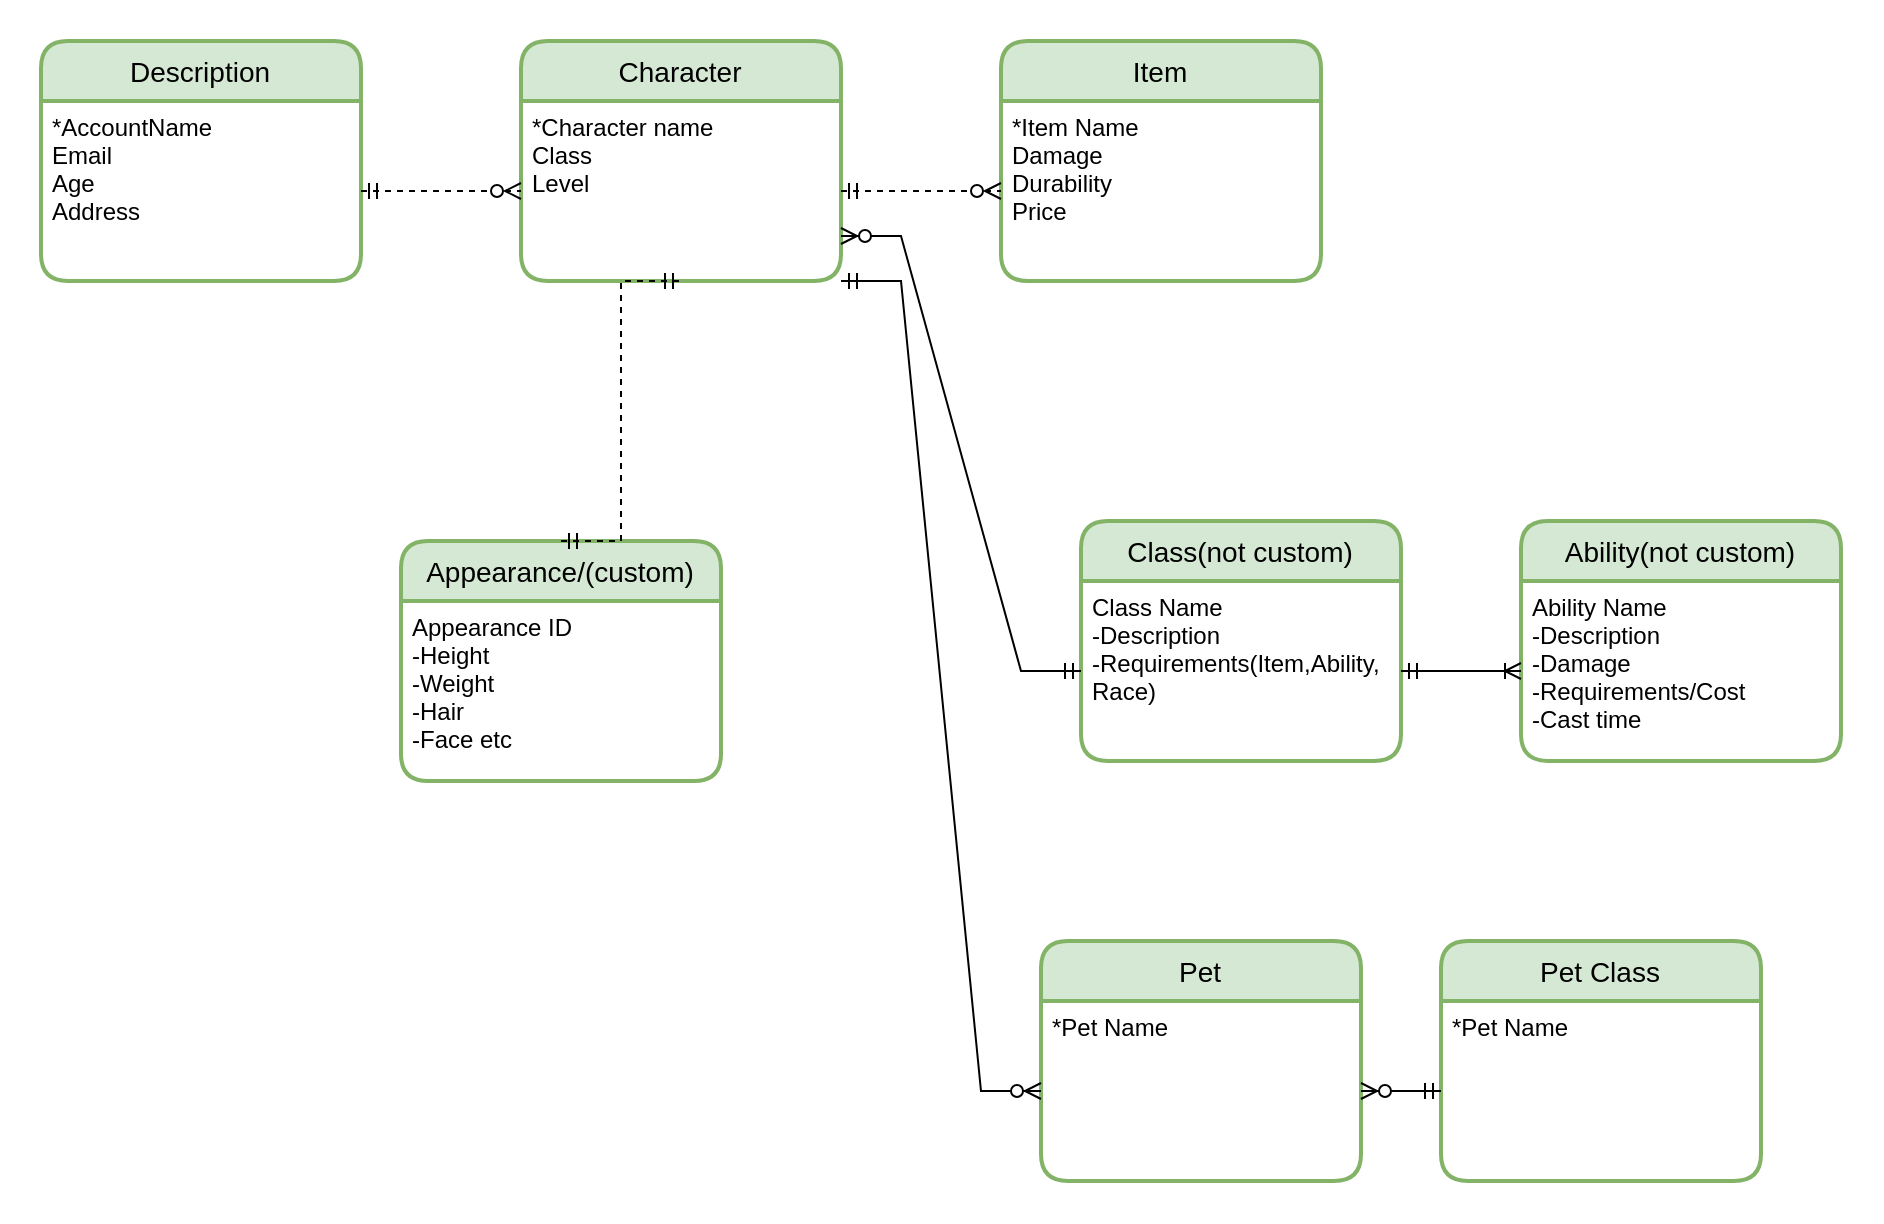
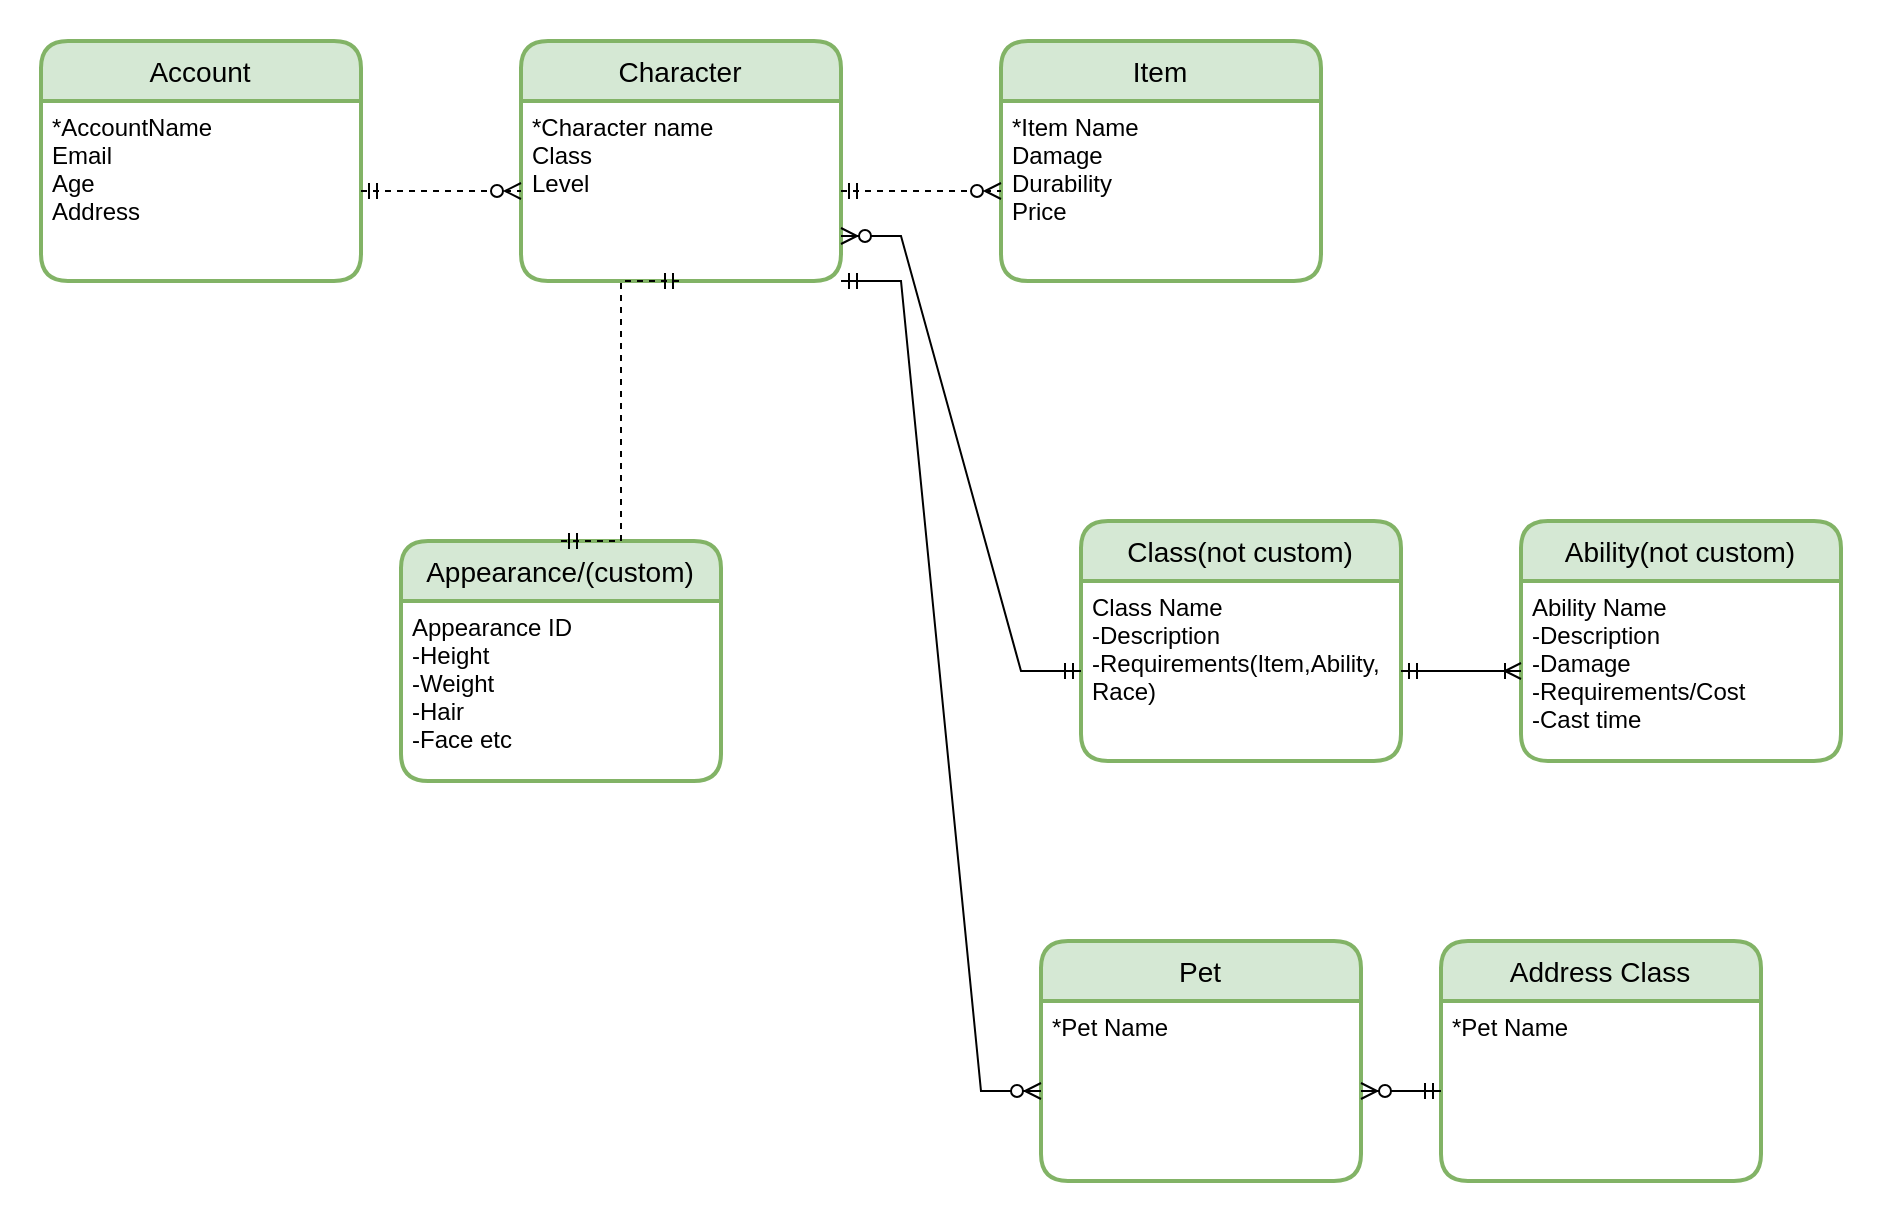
node "Description": label "Description" -> "Account"
node "Pet Class": label "Pet Class" -> "Address Class"
